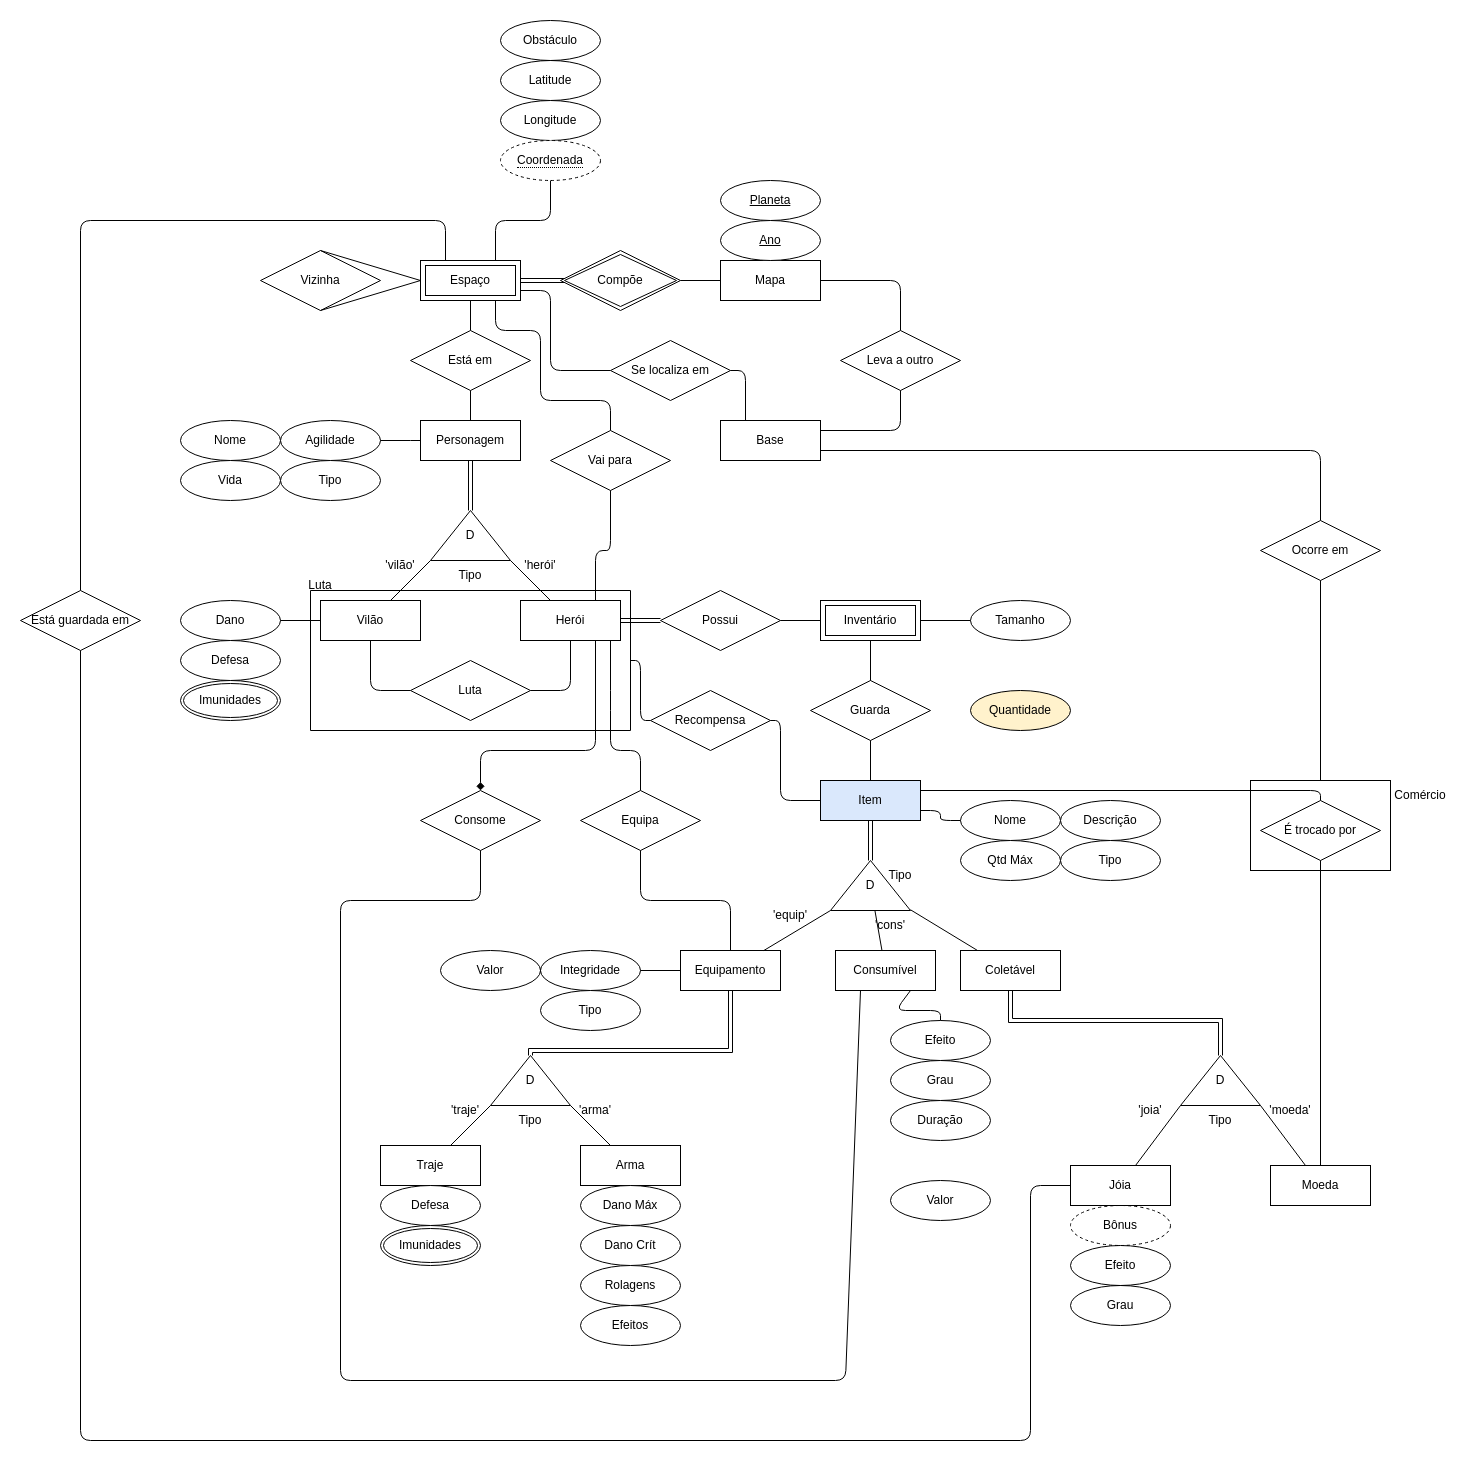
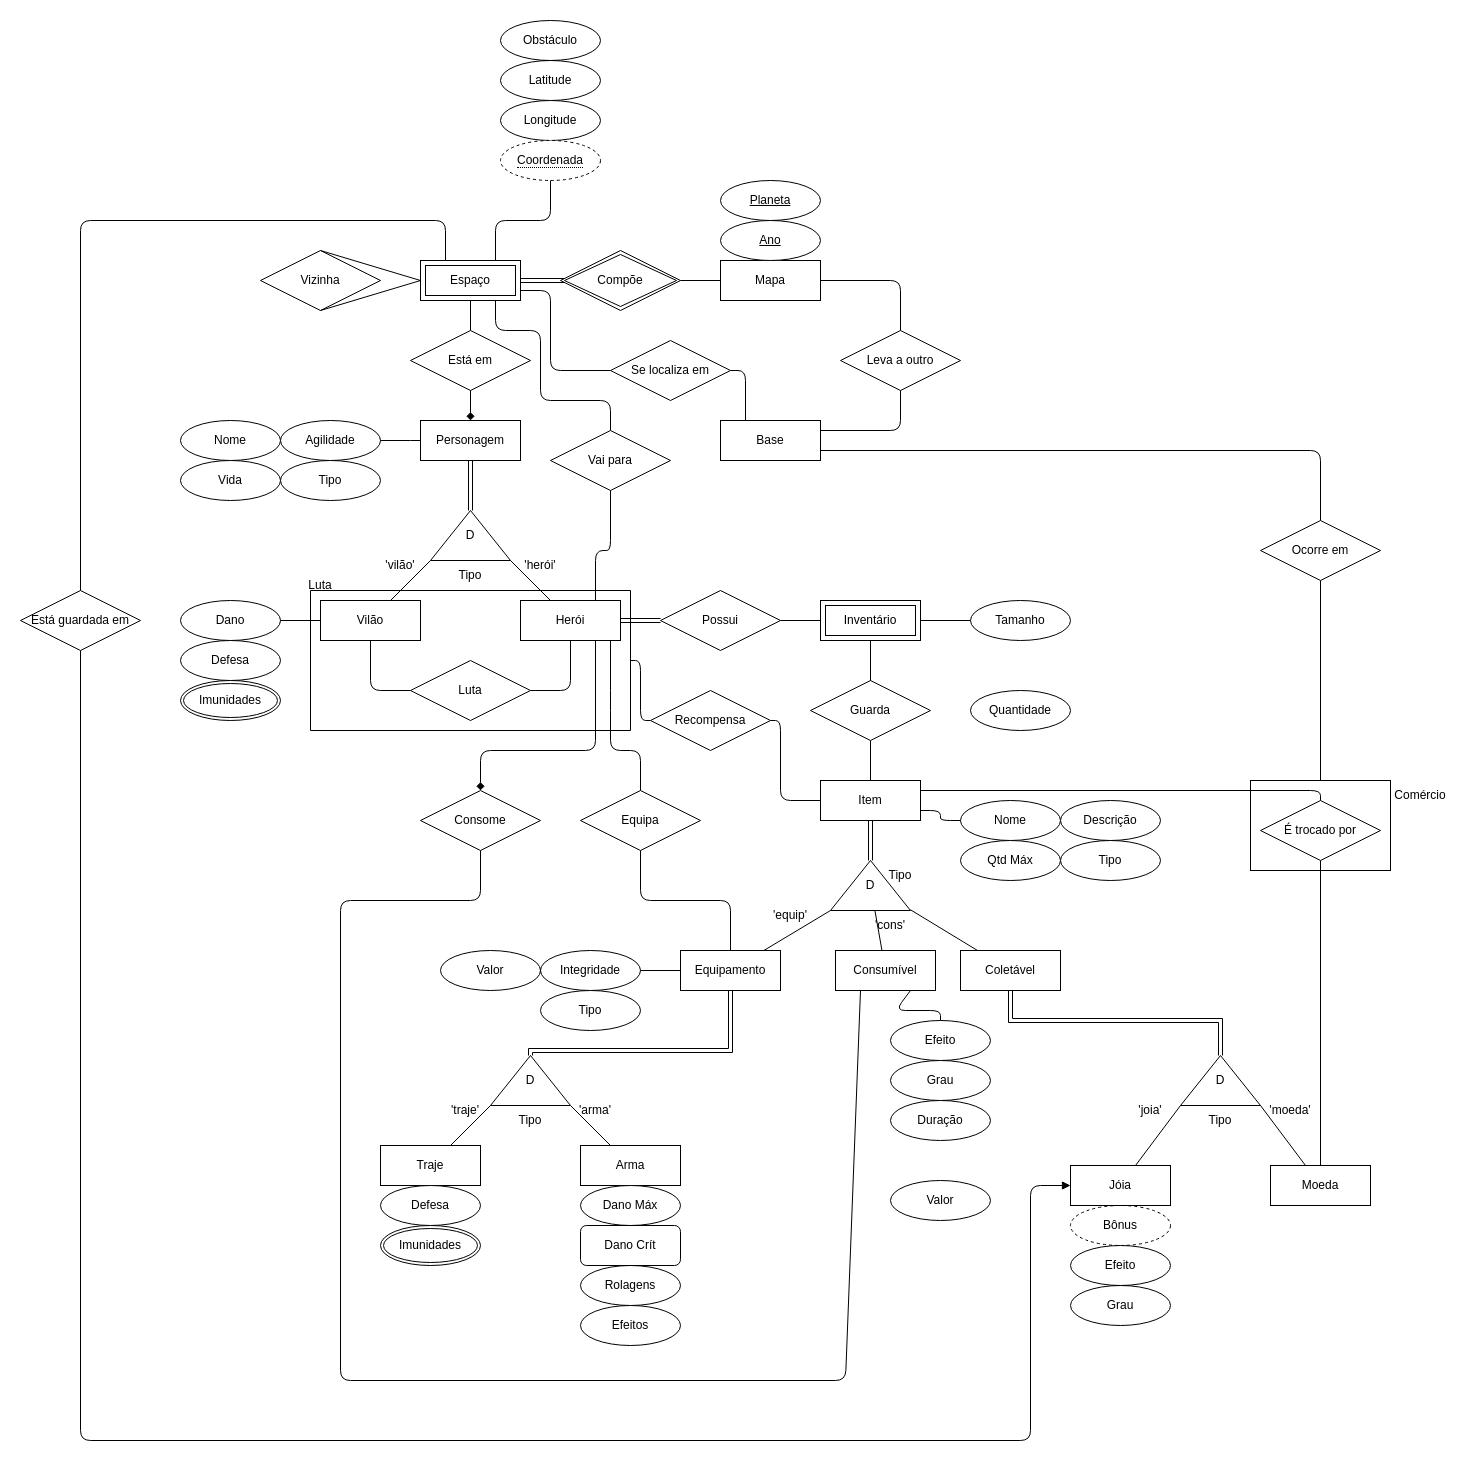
edge "Está em" -- "Personagem": arrowhead none -> diamond
node "Quantidade": fillcolor #fff2cc -> #ffffff
node "Item": fillcolor #dae8fc -> #ffffff
edge "Está guardada em" -- "Jóia": arrowhead none -> block
node "Dano Crít": shape ellipse -> rounded rectangle
